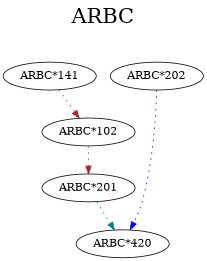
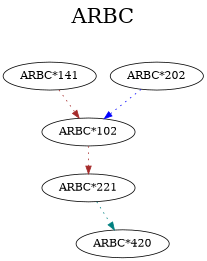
edge "ARBC*202" -> "ARBC*420": now "ARBC*202" -> "ARBC*102"
node "ARBC*201": label "ARBC*201" -> "ARBC*221"
